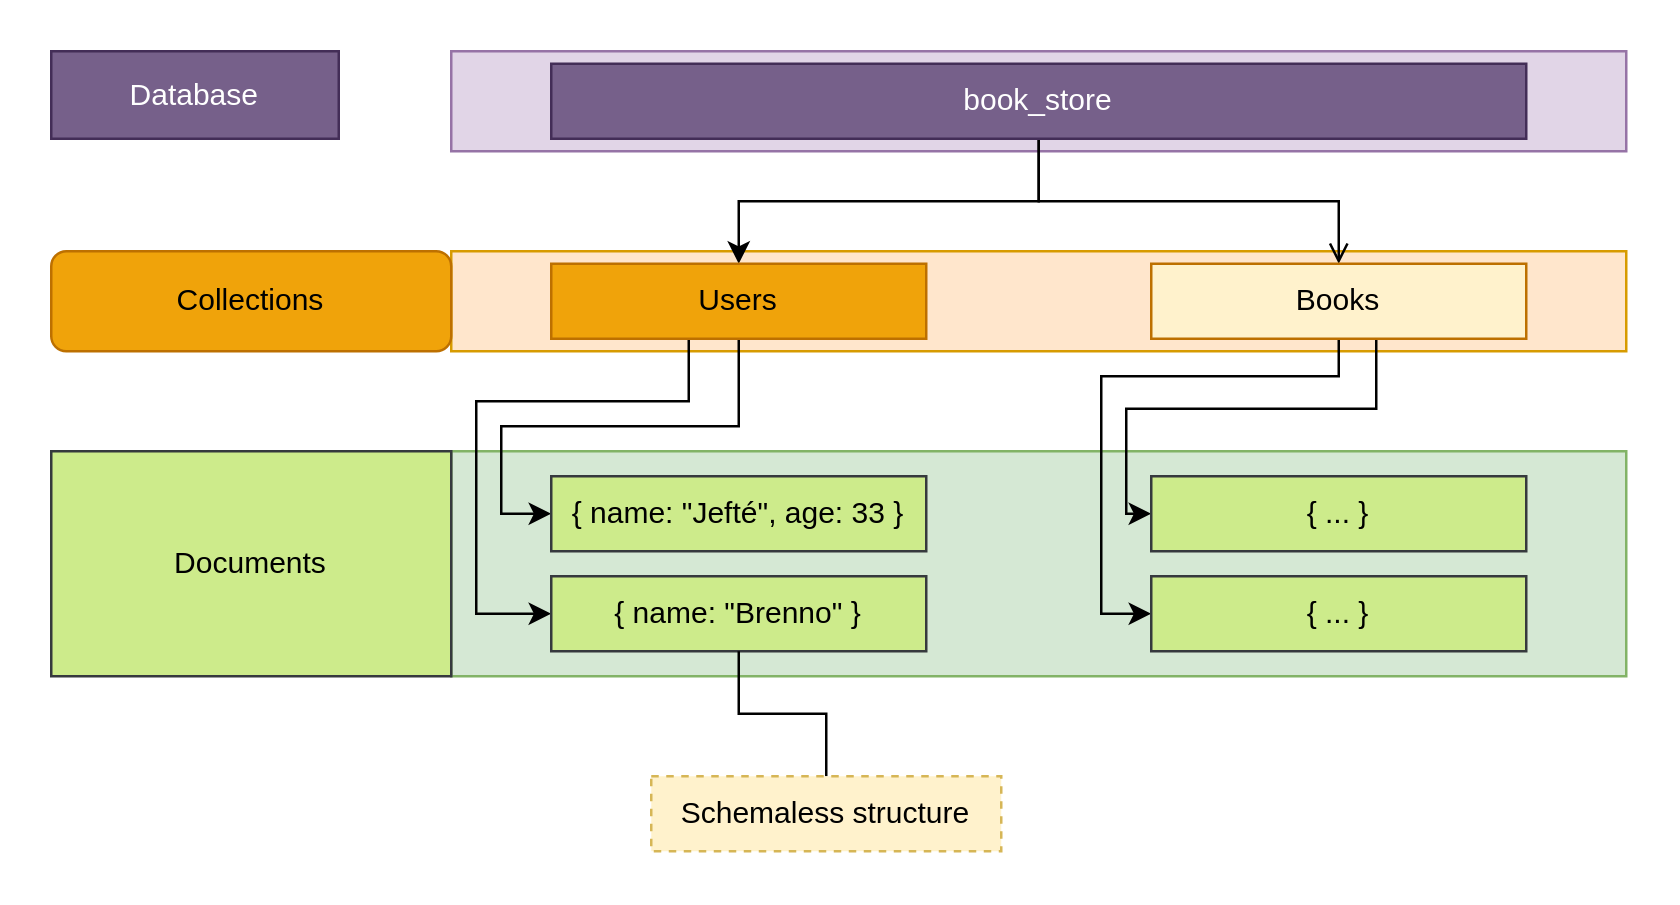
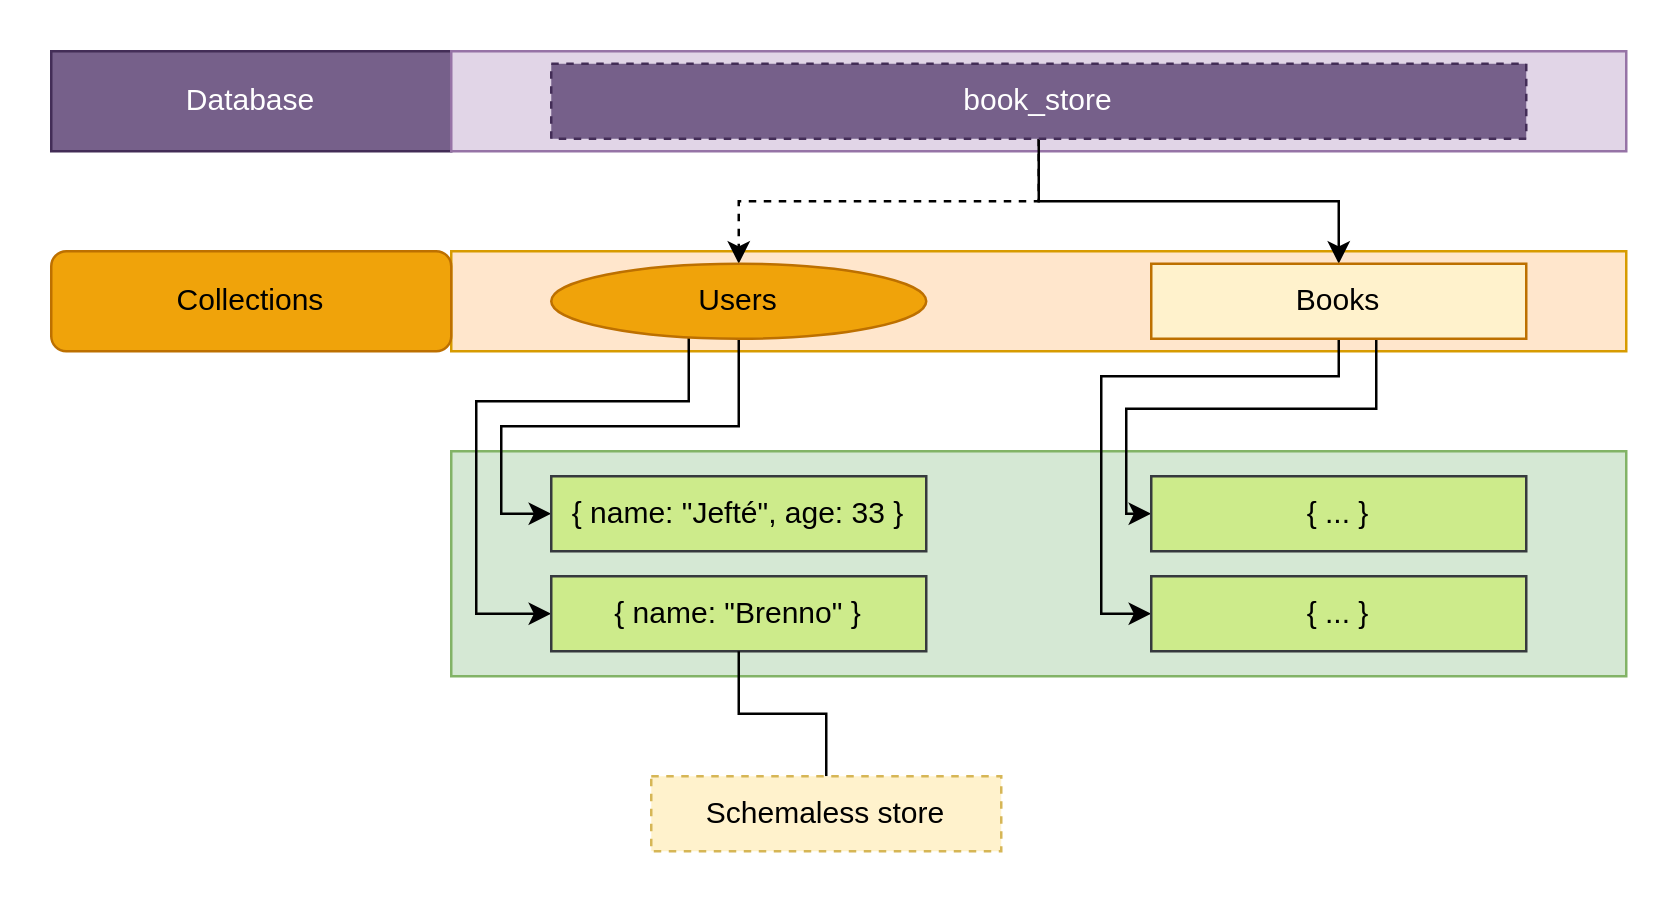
node "Database": size 288x88 -> 400x100
node "book_store": style solid -> dashed
edge "book_store" -> "Users": style solid -> dashed
edge "book_store" -> "Books": arrowhead open -> classic
node "Users": shape rectangle -> ellipse
node "Documents": removed
node "Schemaless structure": label "Schemaless structure" -> "Schemaless store"
